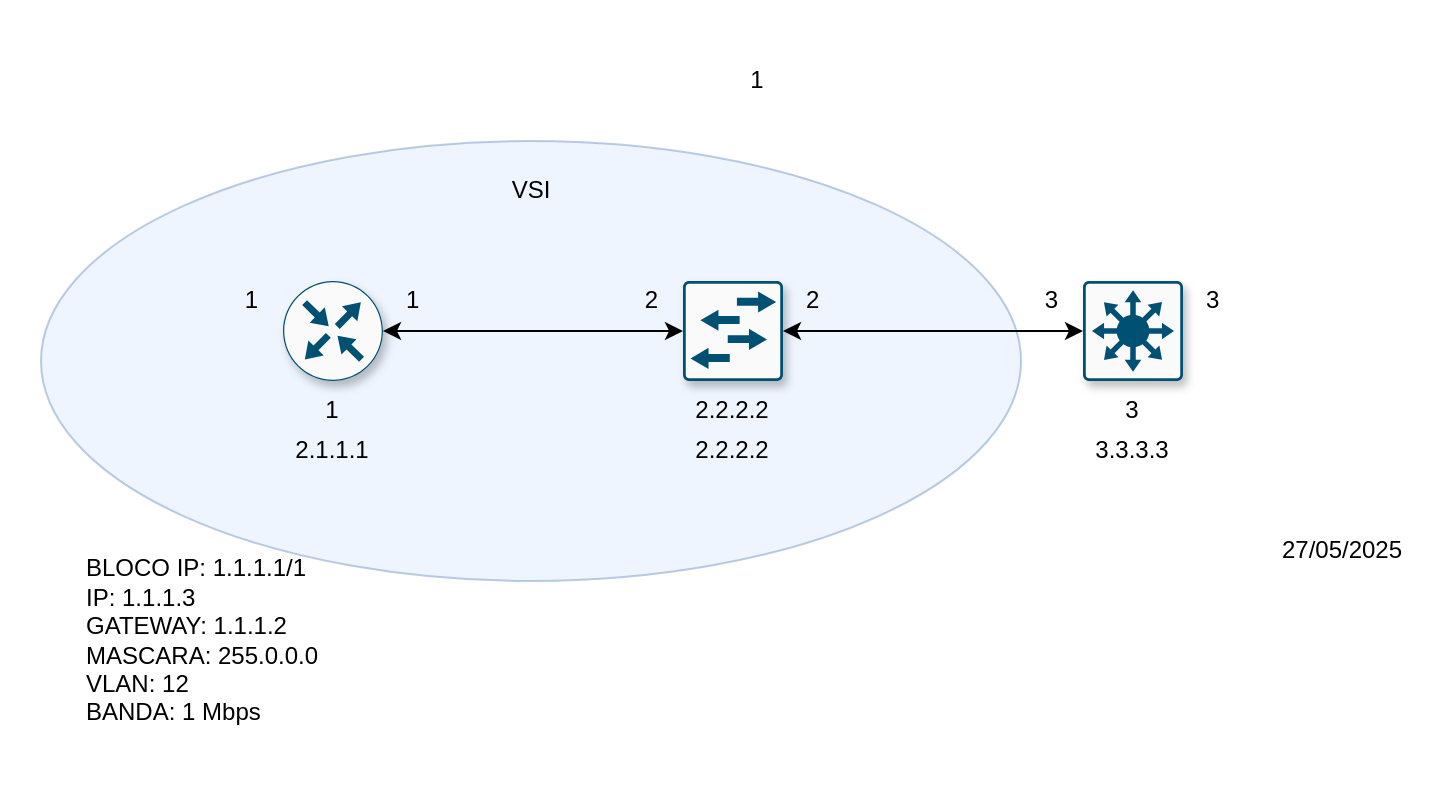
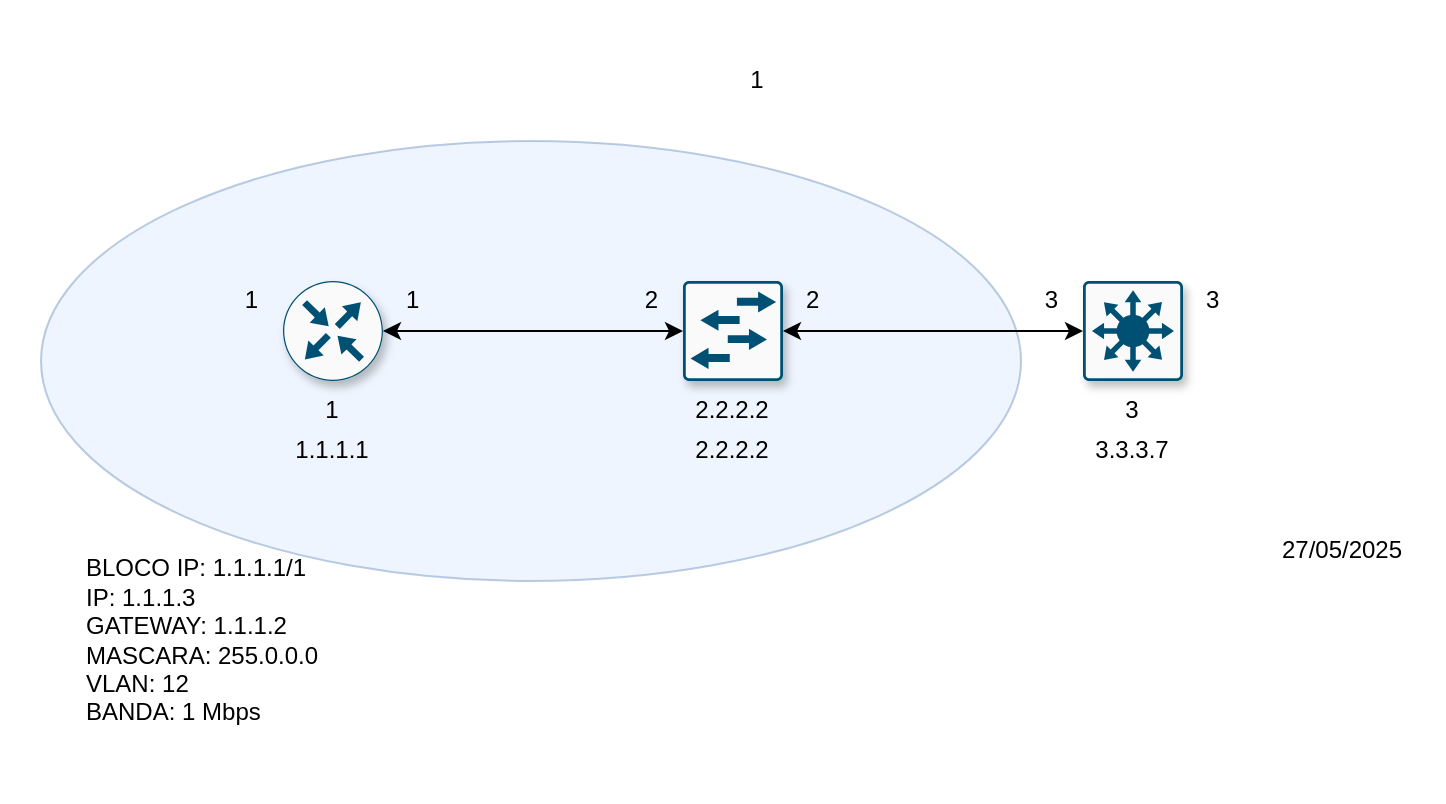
node "VSI": removed
node "2.1.1.1": label "2.1.1.1" -> "1.1.1.1"
node "3.3.3.3": label "3.3.3.3" -> "3.3.3.7"
